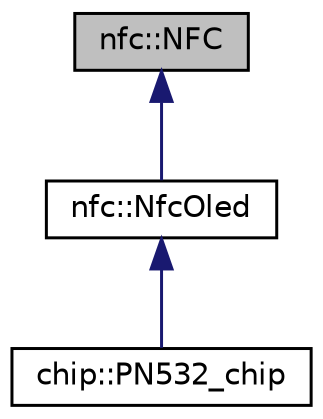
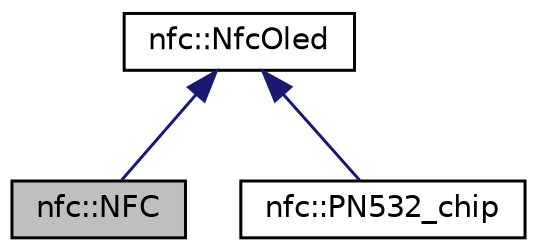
edge "nfc::NfcOled" -> "nfc::NFC": reversed
node "chip::PN532_chip": label "chip::PN532_chip" -> "nfc::PN532_chip"
